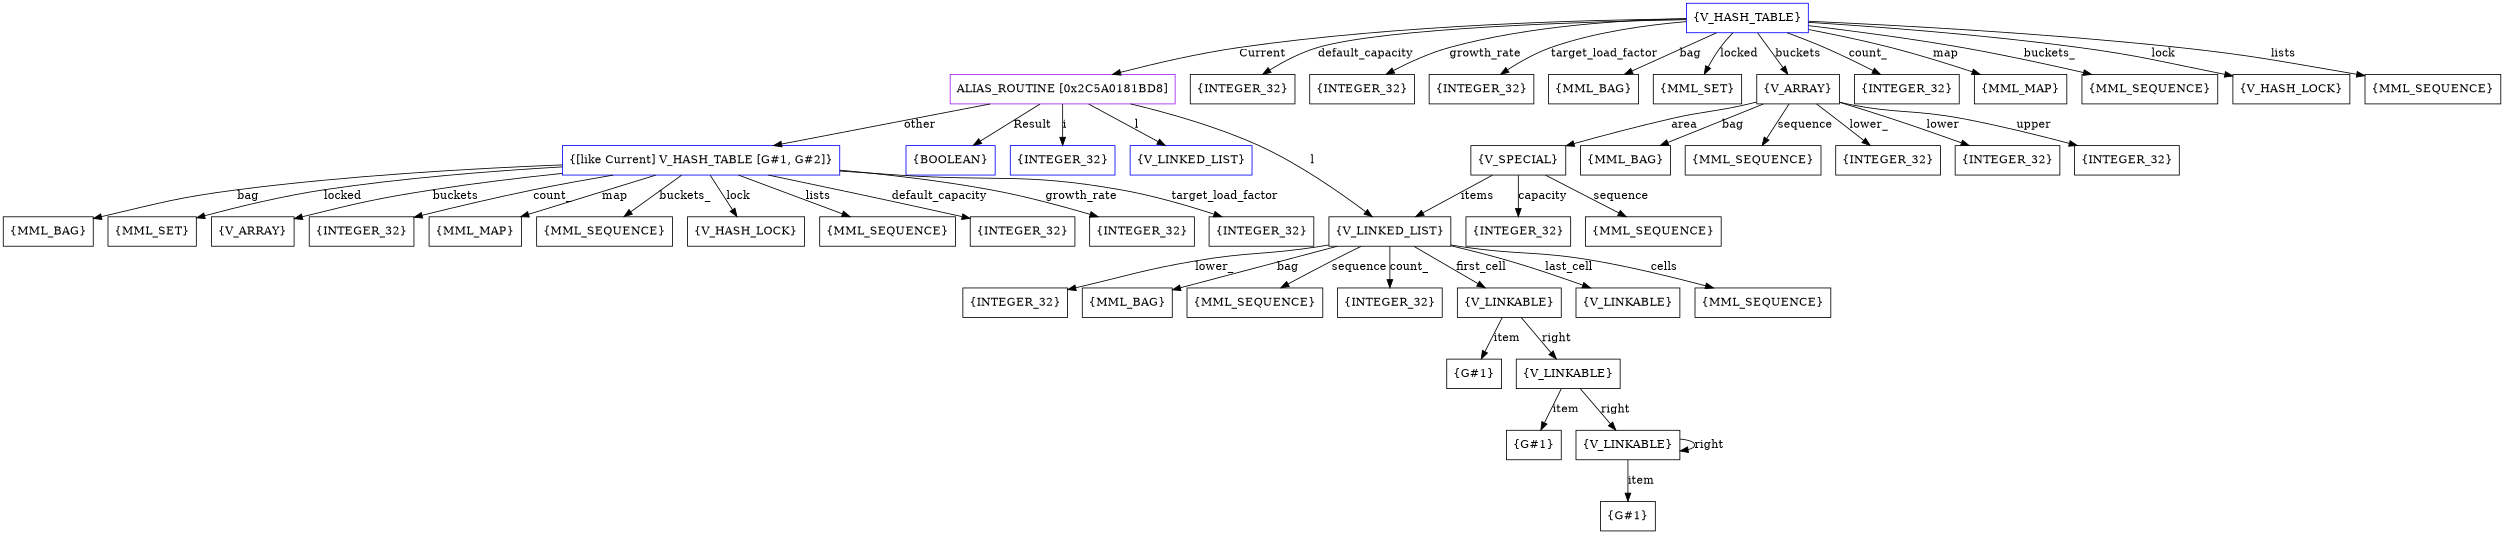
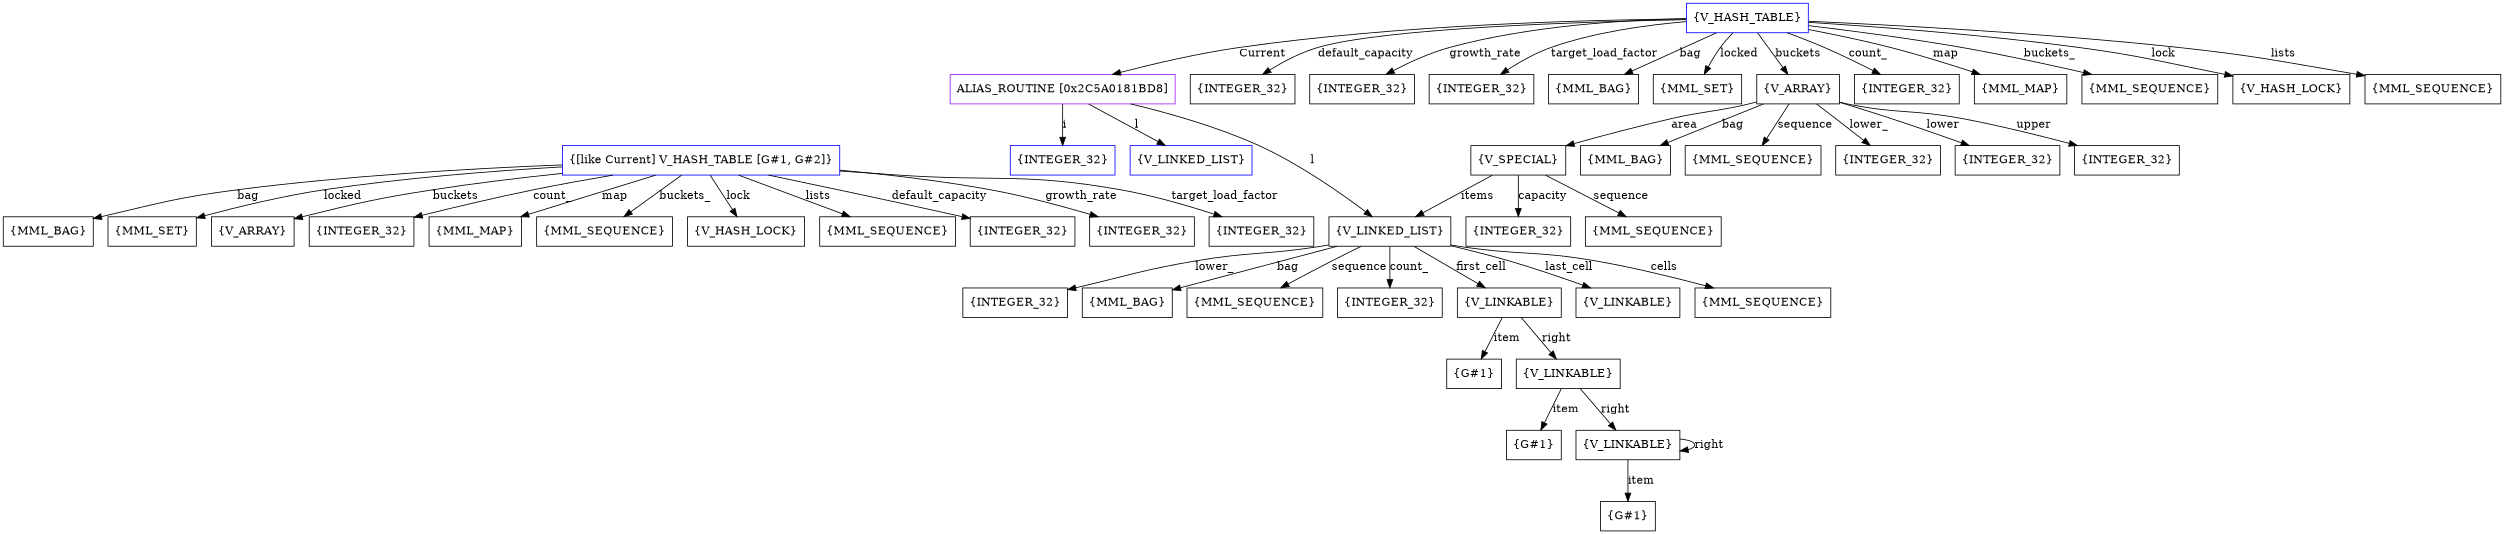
edge "ALIAS_ROUTINE [0x2C5A0181BD8]" -> "{[like Current] V_HASH_TABLE [G#1, G#2]}": removed, label "other"
node "{BOOLEAN}": removed
